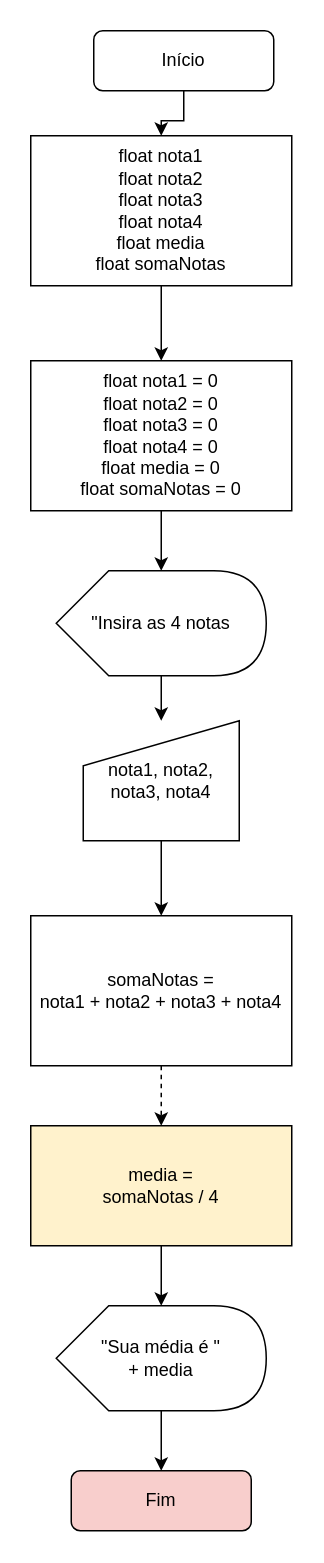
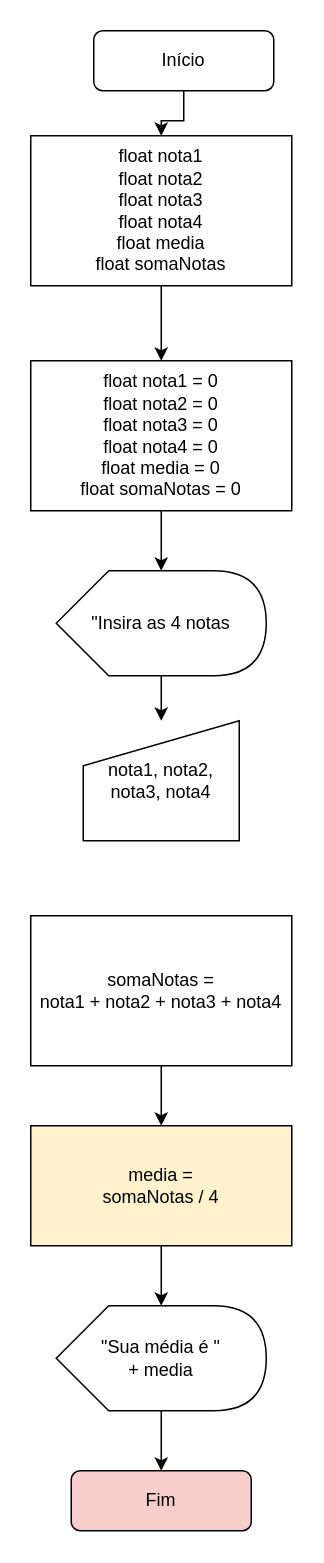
edge "nota1, nota2, nota3, nota4" -> "somaNotas = nota1 + nota2 + nota3 + nota4": removed
edge "somaNotas = nota1 + nota2 + nota3 + nota4" -> "media = somaNotas / 4": style dashed -> solid
